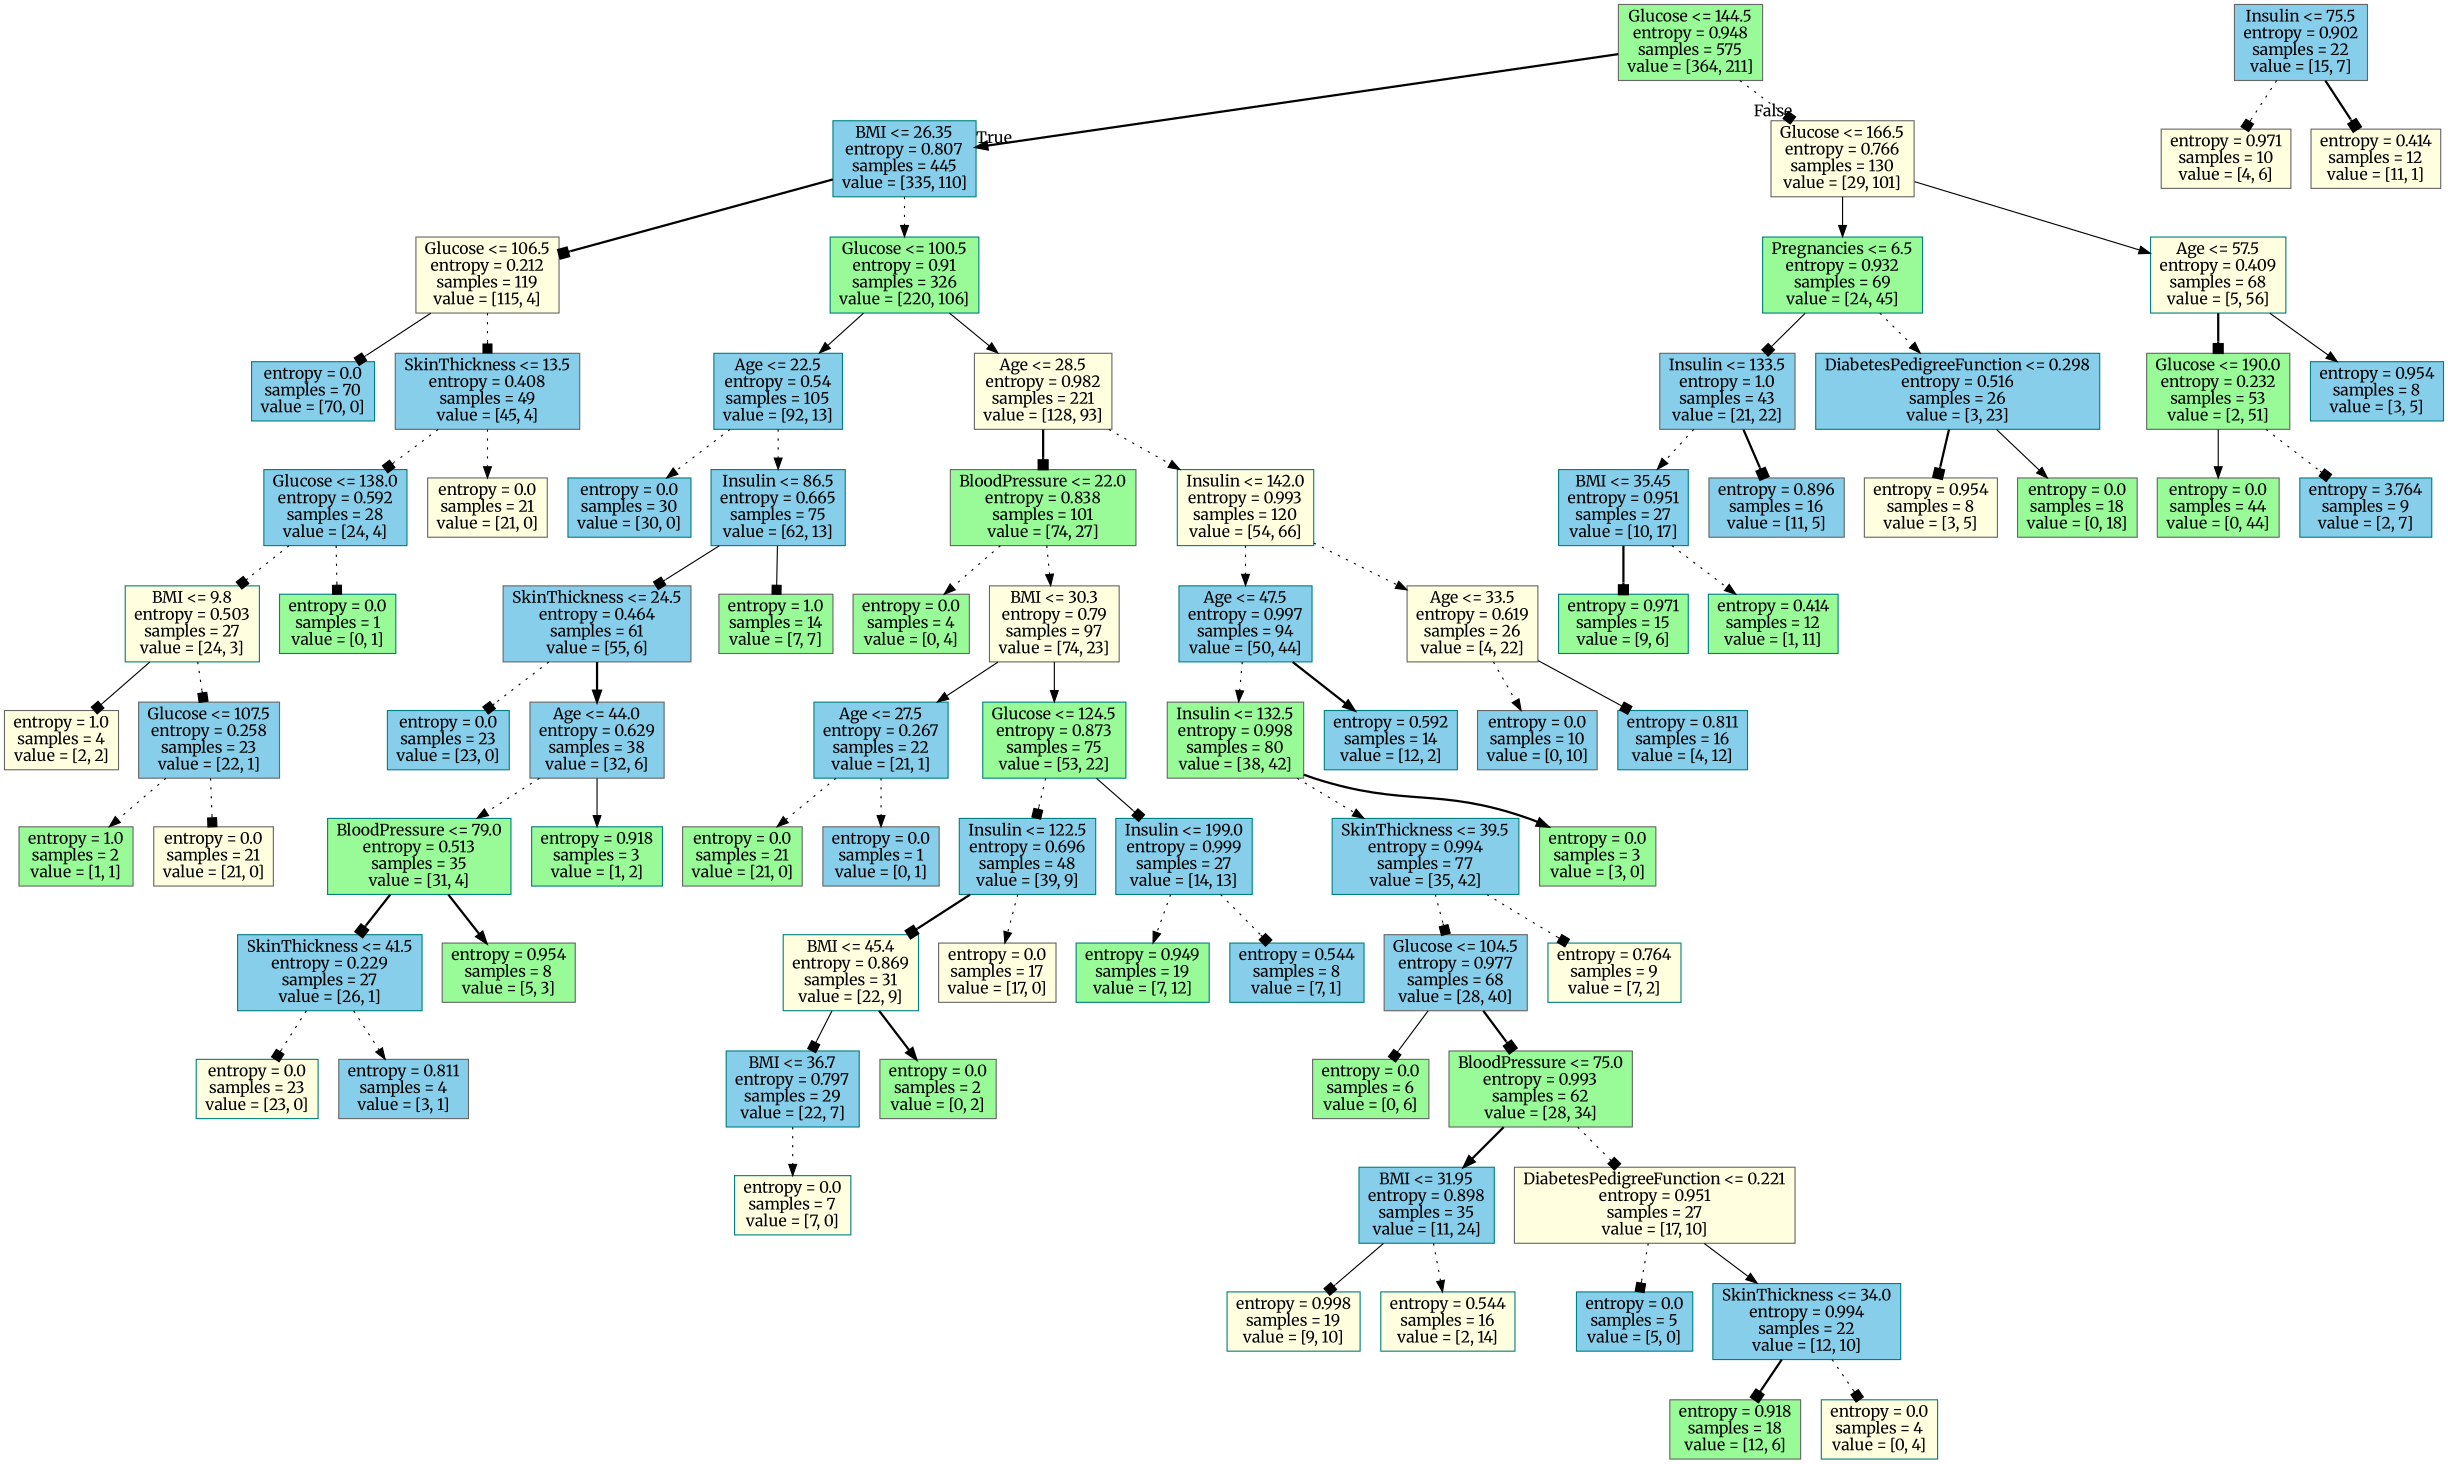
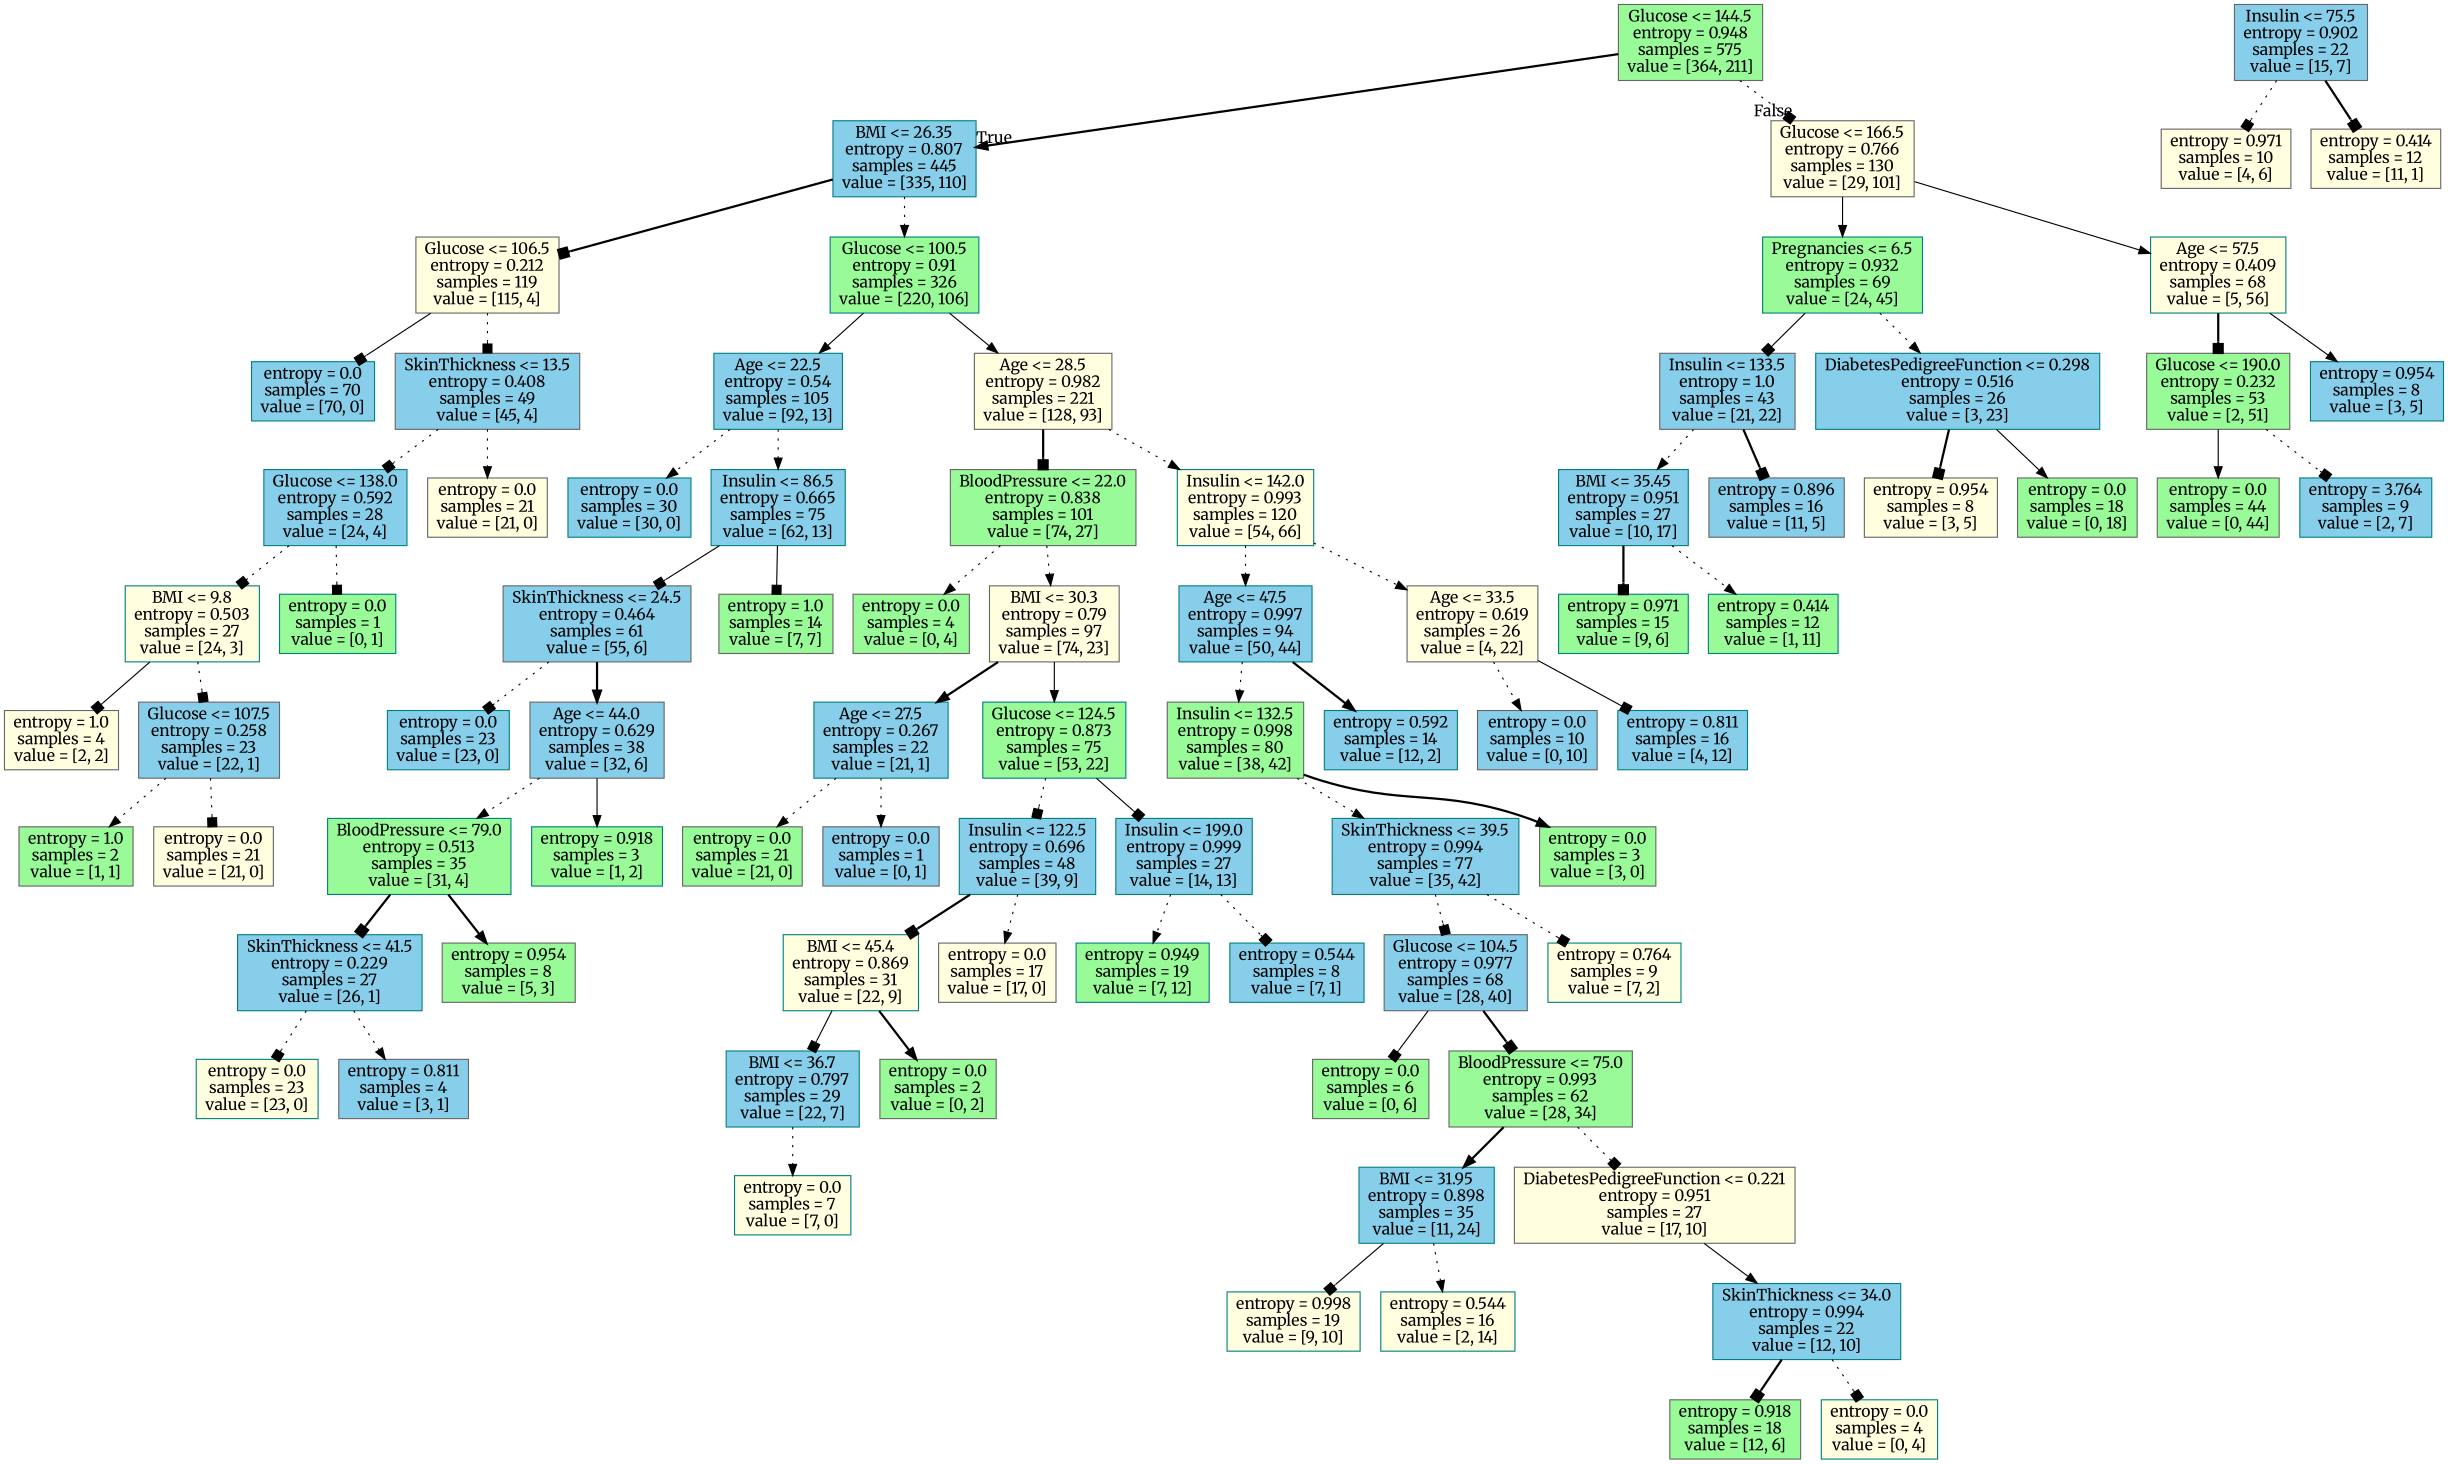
edge "BMI <= 30.3 entropy = 0.79 samples = 97 value = [74, 23]" -> "Age <= 27.5 entropy = 0.267 samples = 22 value = [21, 1]": style solid -> bold
node "entropy = 0.0 samples = 5 value = [5, 0]": removed
